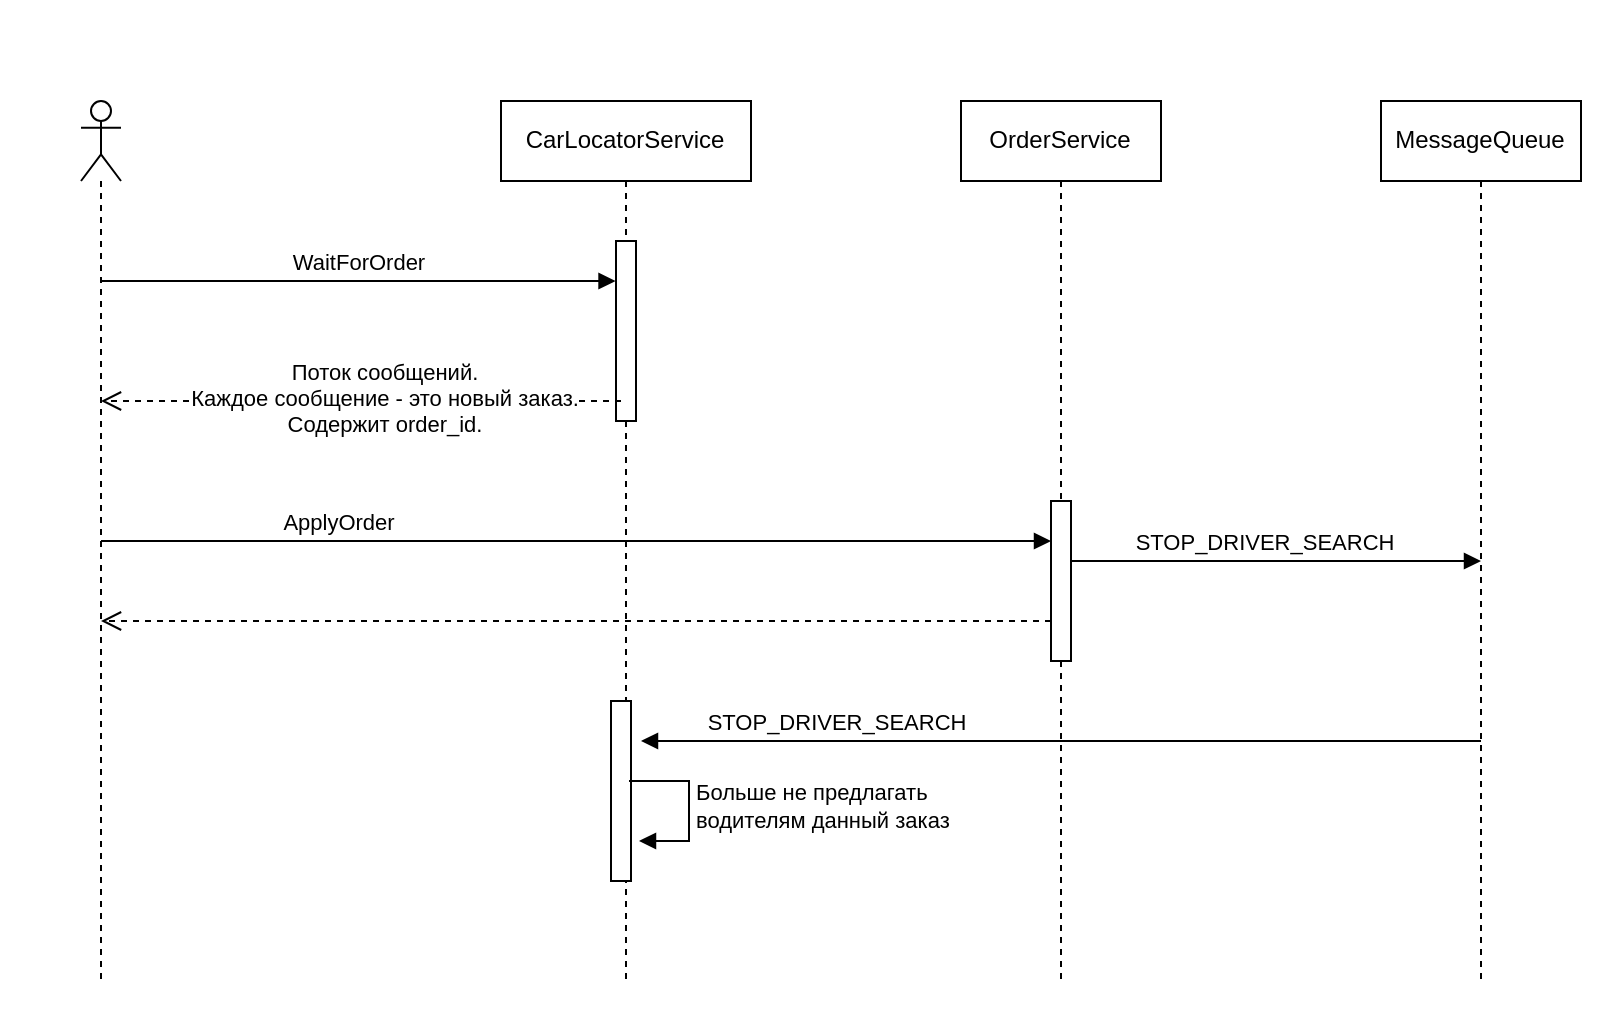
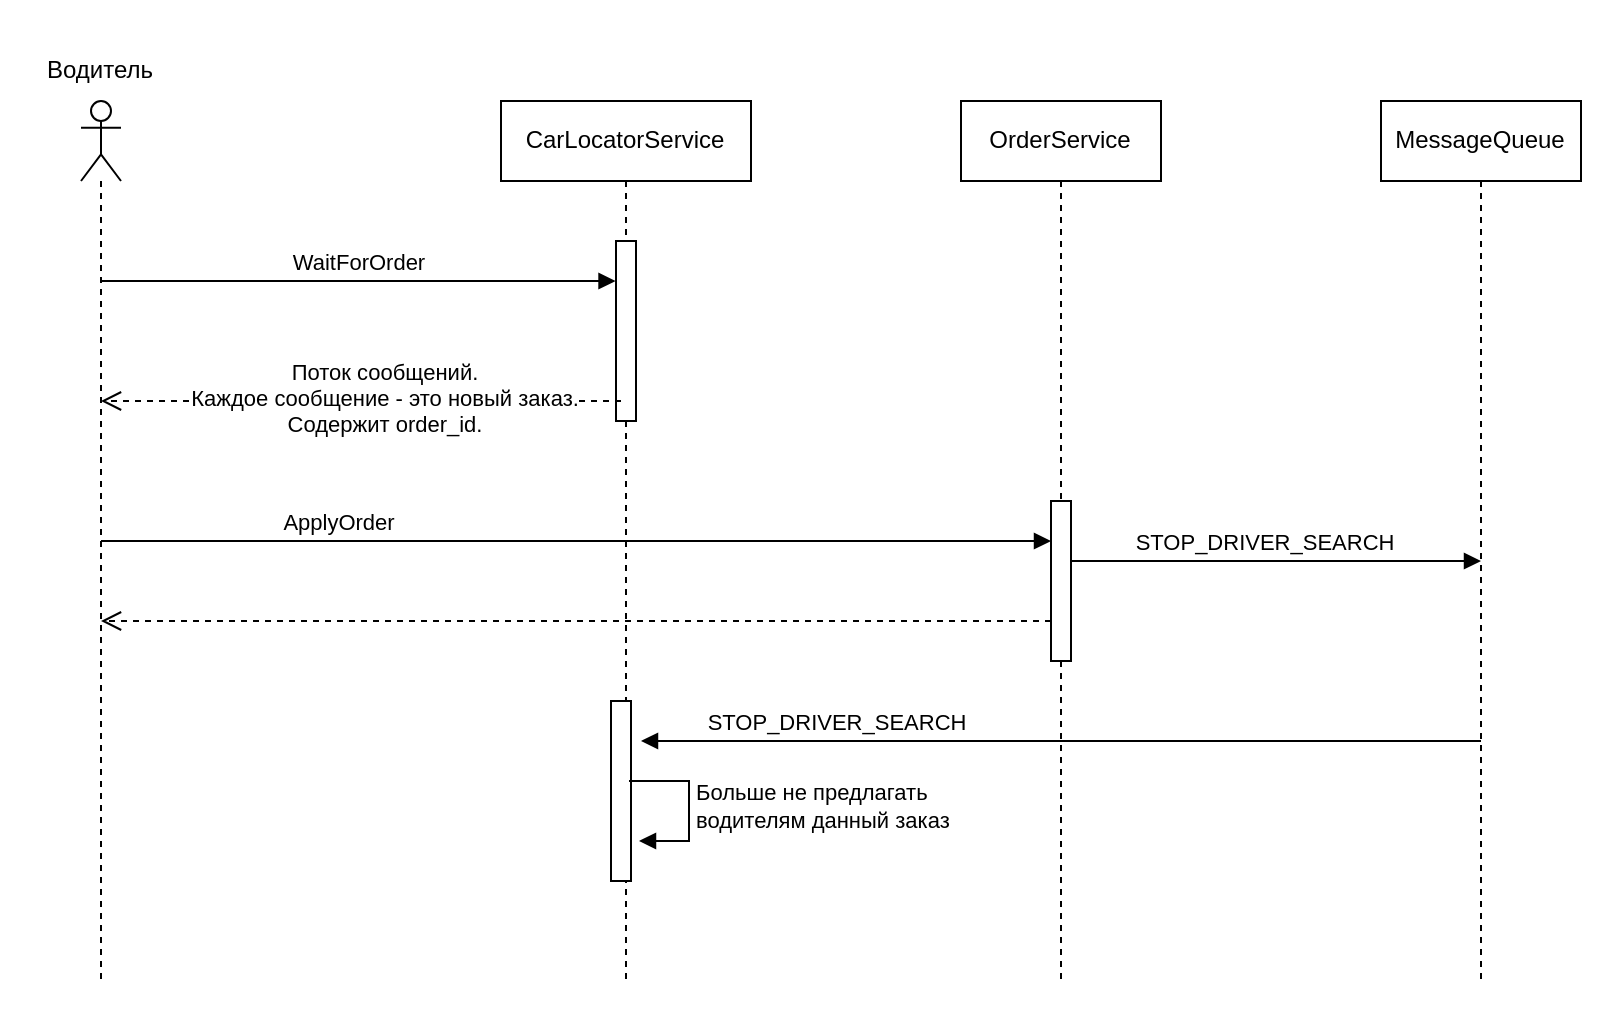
node "Водитель": added
